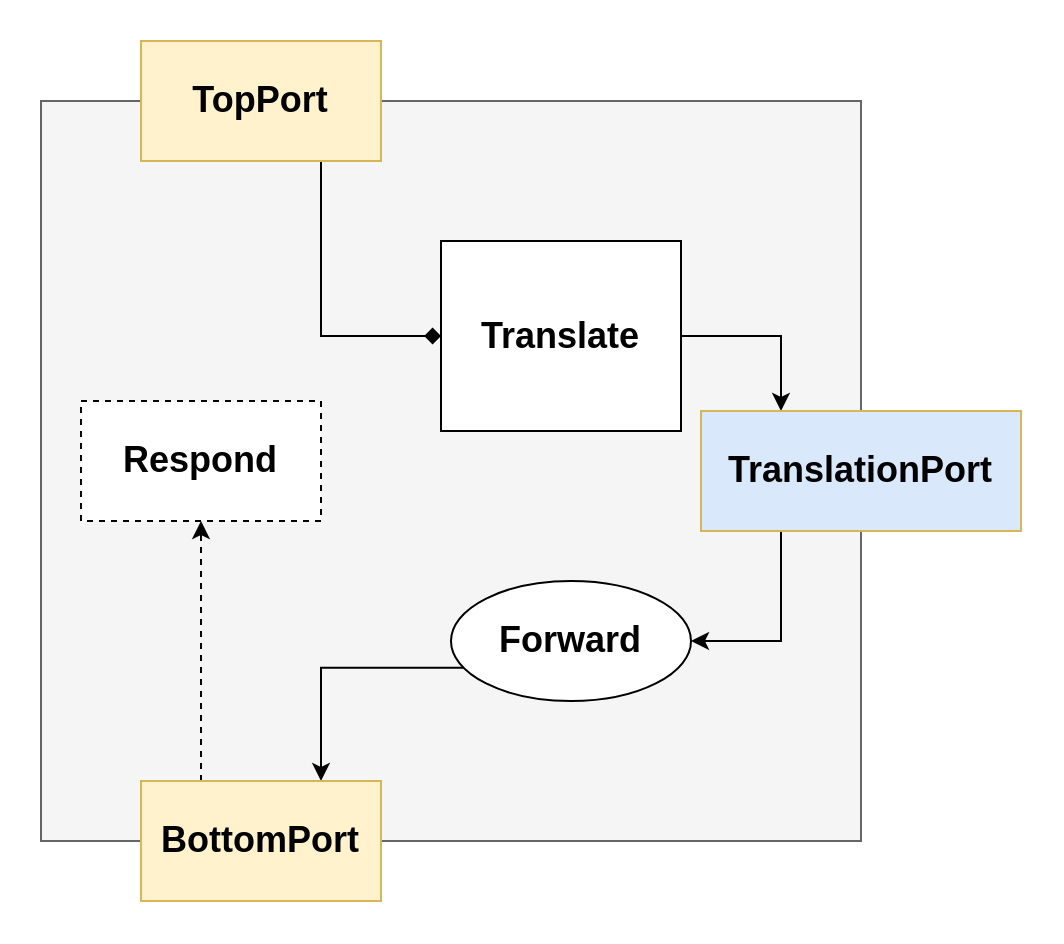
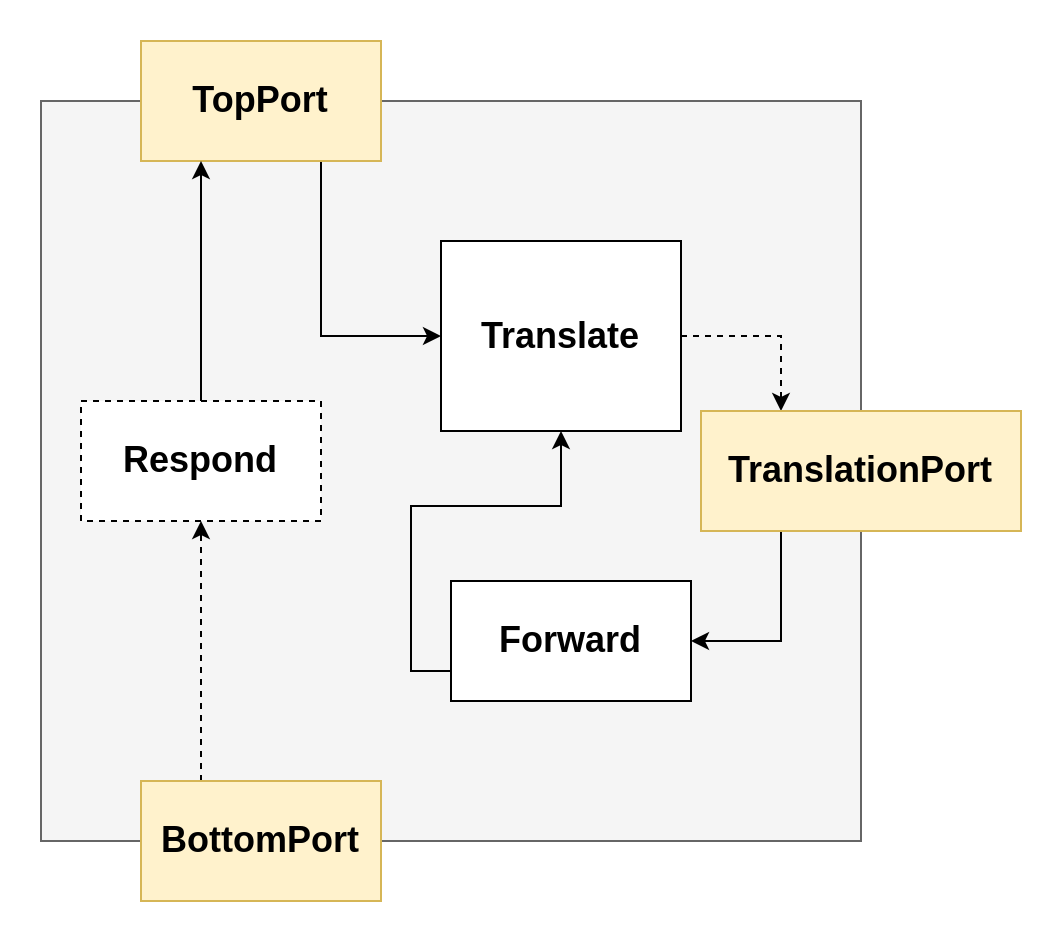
edge "Respond" -> "TopPort": added
edge "TopPort" -> "Translate": arrowhead diamond -> classic
edge "Translate" -> "TranslationPort": style solid -> dashed
node "TranslationPort": fillcolor #dae8fc -> #fff2cc
node "Forward": shape ellipse -> rectangle
edge "Forward" -> "BottomPort": now "Forward" -> "Translate"
